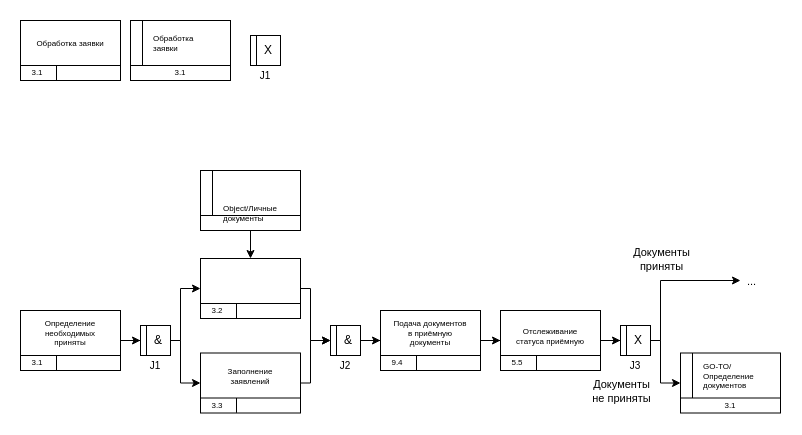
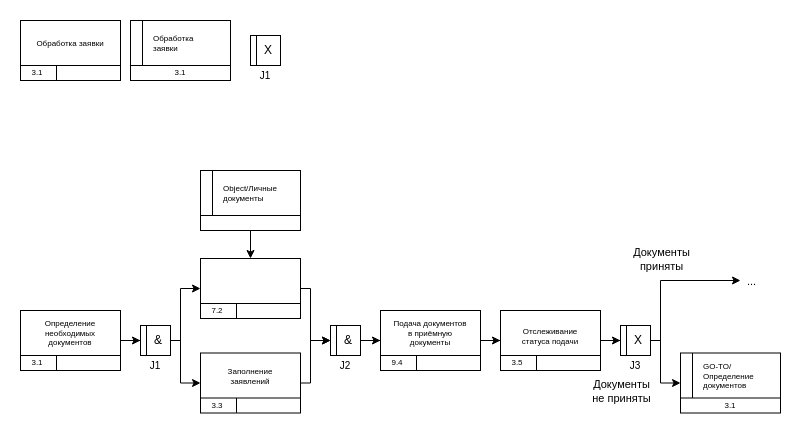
node "Object/Личные документы": moved (256, 214) -> (256, 194)
node "3.2": label "3.2" -> "7.2"
node "Определение необходимых приняты": label "Определение необходимых приняты" -> "Определение необходимых документов"
node "Отслеживание статуса приёмную": label "Отслеживание статуса приёмную" -> "Отслеживание статуса подачи"
node "5.5": label "5.5" -> "3.5"
